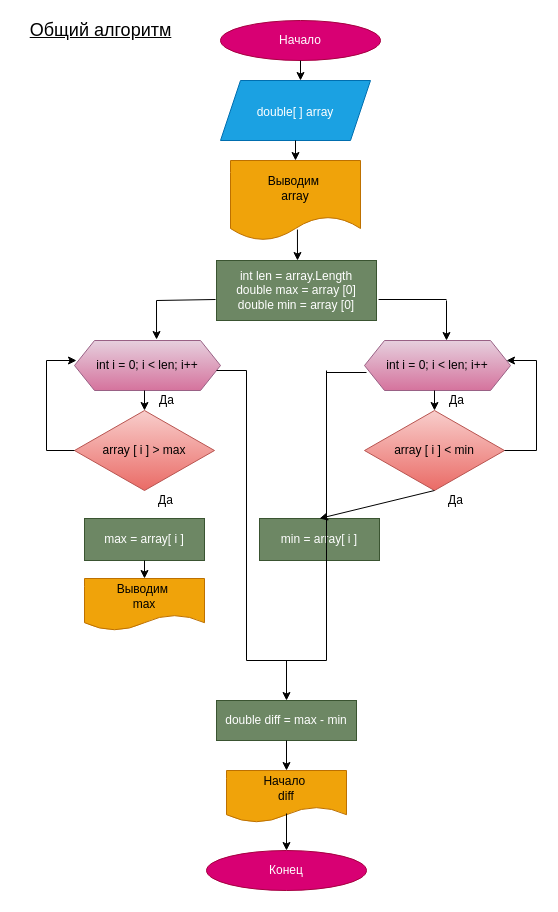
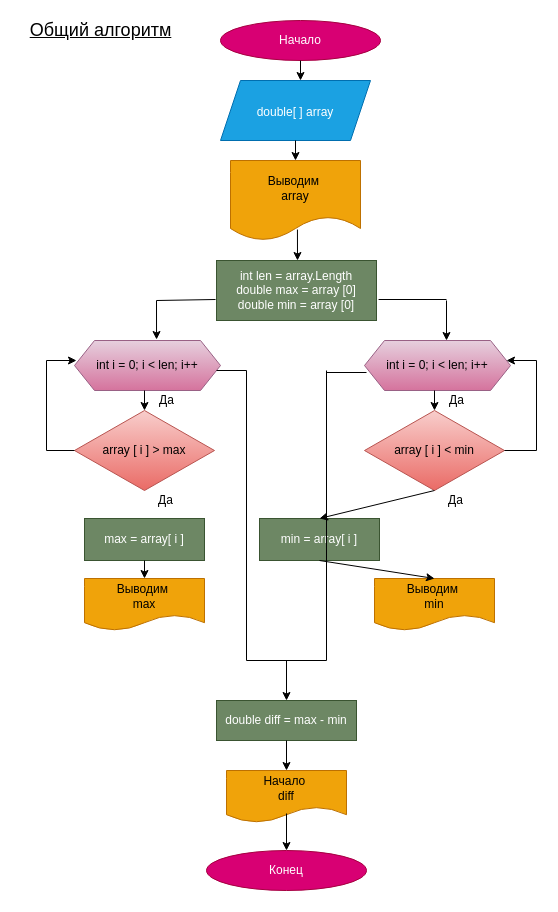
edge "min = array[ i ]" -> "Выводим min": added
node "Выводим min": added
